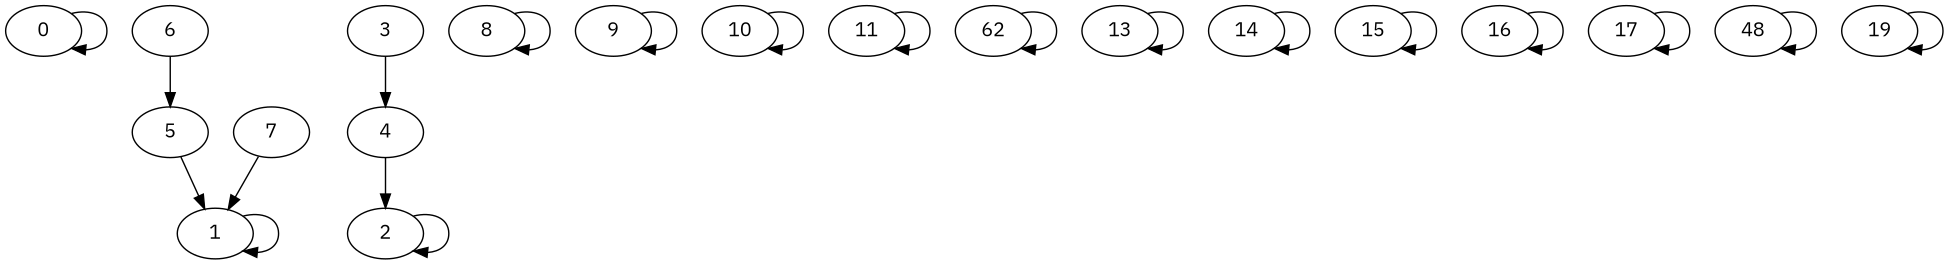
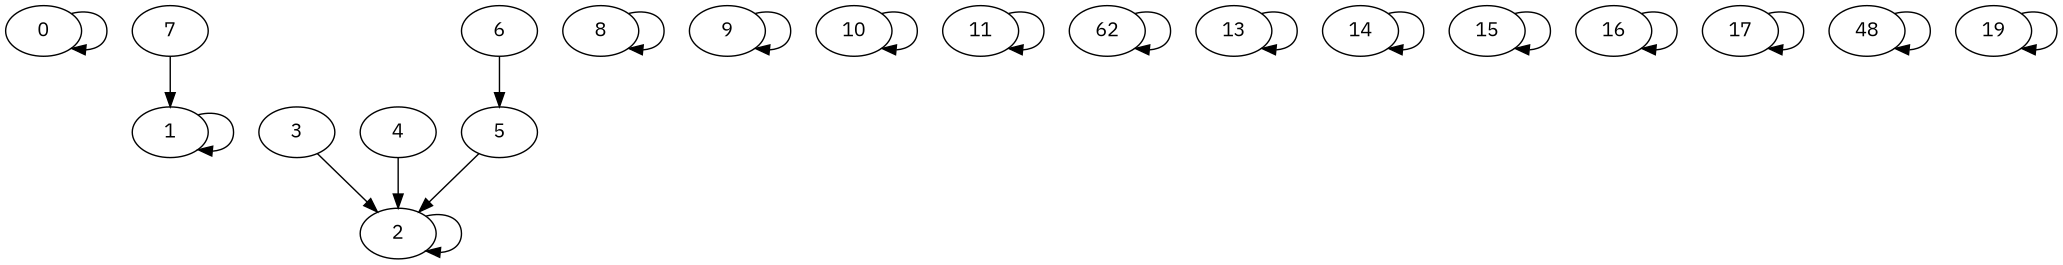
edge "3" -> "4": now "3" -> "2"
edge "5" -> "1": now "5" -> "2"
